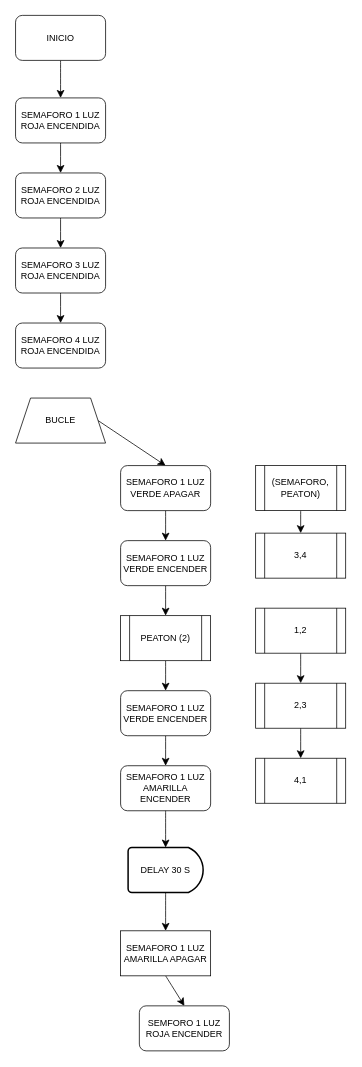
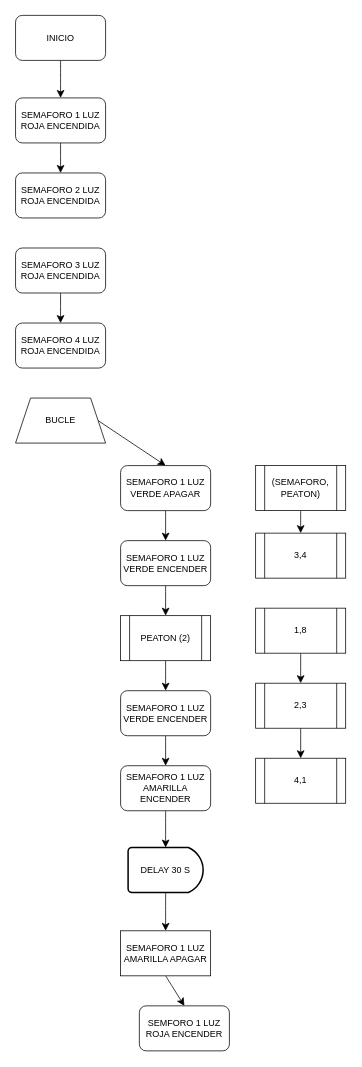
edge "SEMAFORO 2 LUZ ROJA ENCENDIDA" -> "SEMAFORO 3 LUZ ROJA ENCENDIDA": removed
node "1,2": label "1,2" -> "1,8"
